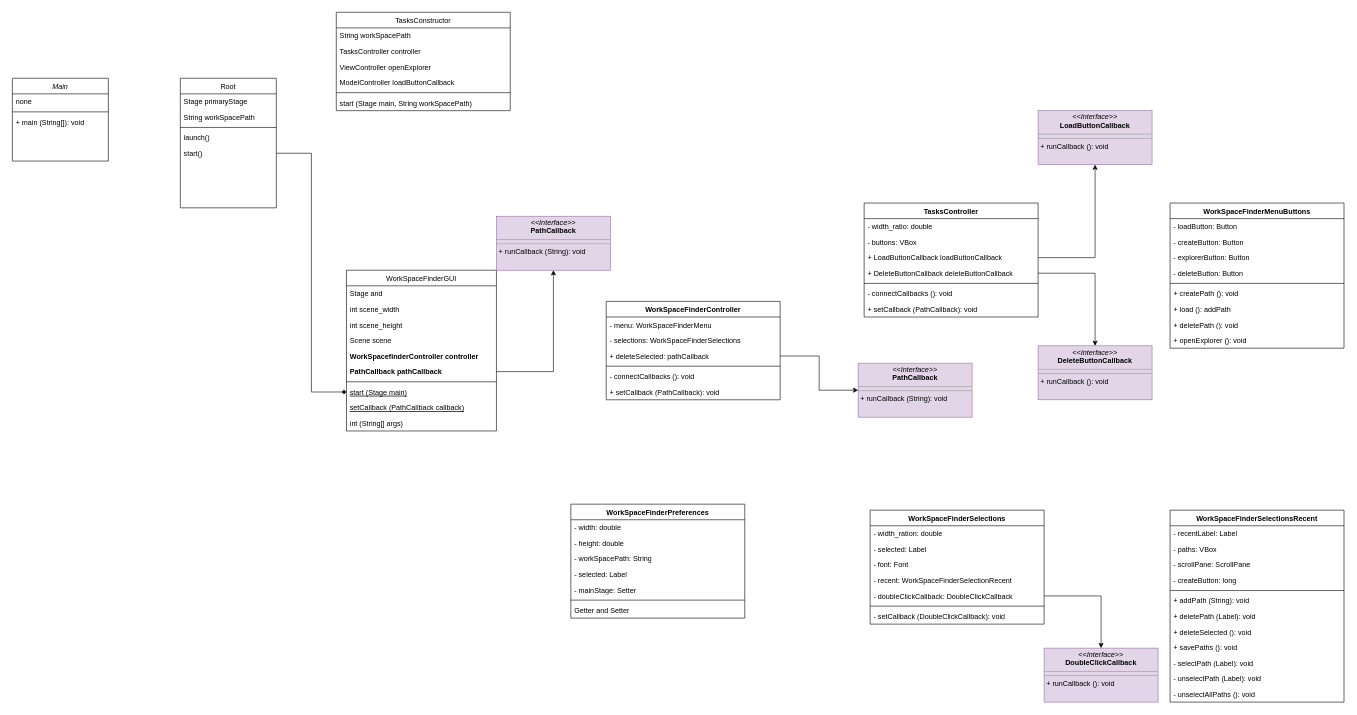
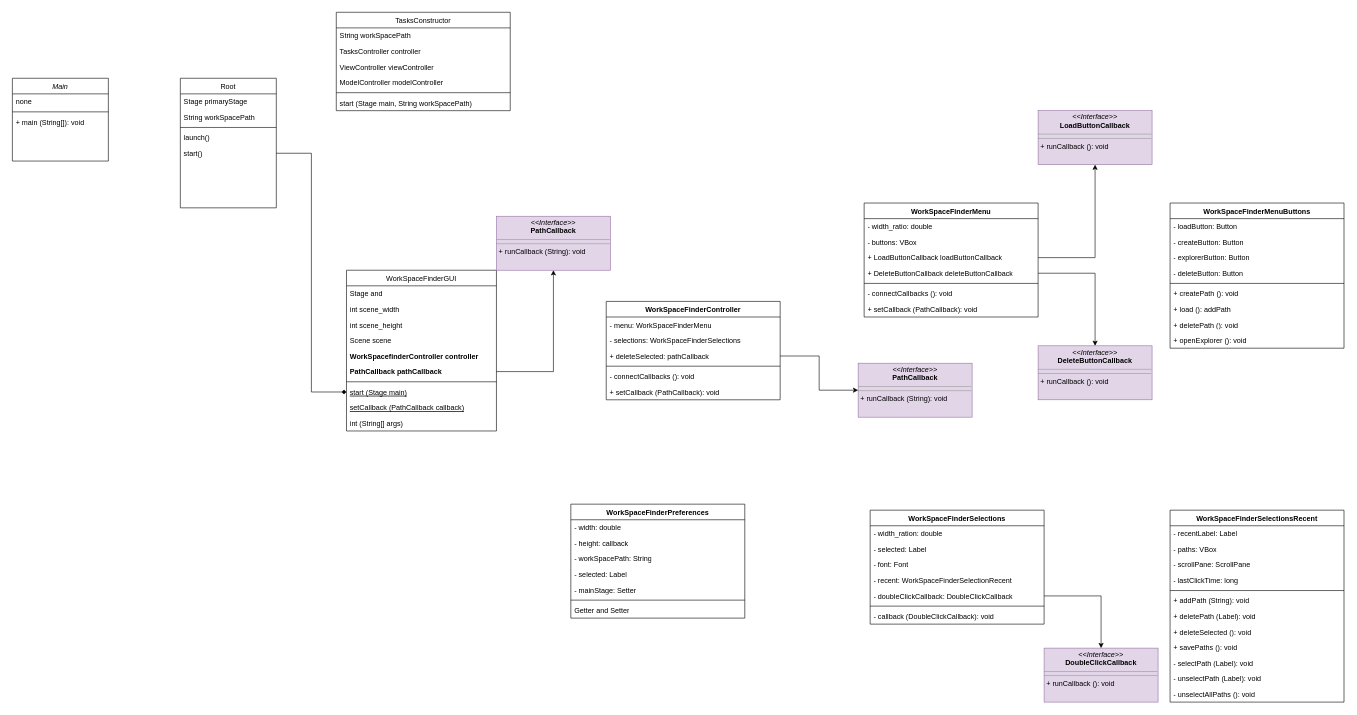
node "ViewController openExplorer": label "ViewController openExplorer" -> "ViewController viewController"
node "ModelController loadButtonCallback": label "ModelController loadButtonCallback" -> "ModelController modelController"
node "TasksController": label "TasksController" -> "WorkSpaceFinderMenu"
node "- height: double": label "- height: double" -> "- height: callback"
node "- createButton: long": label "- createButton: long" -> "- lastClickTime: long"
node "- setCallback (DoubleClickCallback): void": label "- setCallback (DoubleClickCallback): void" -> "- callback (DoubleClickCallback): void"
